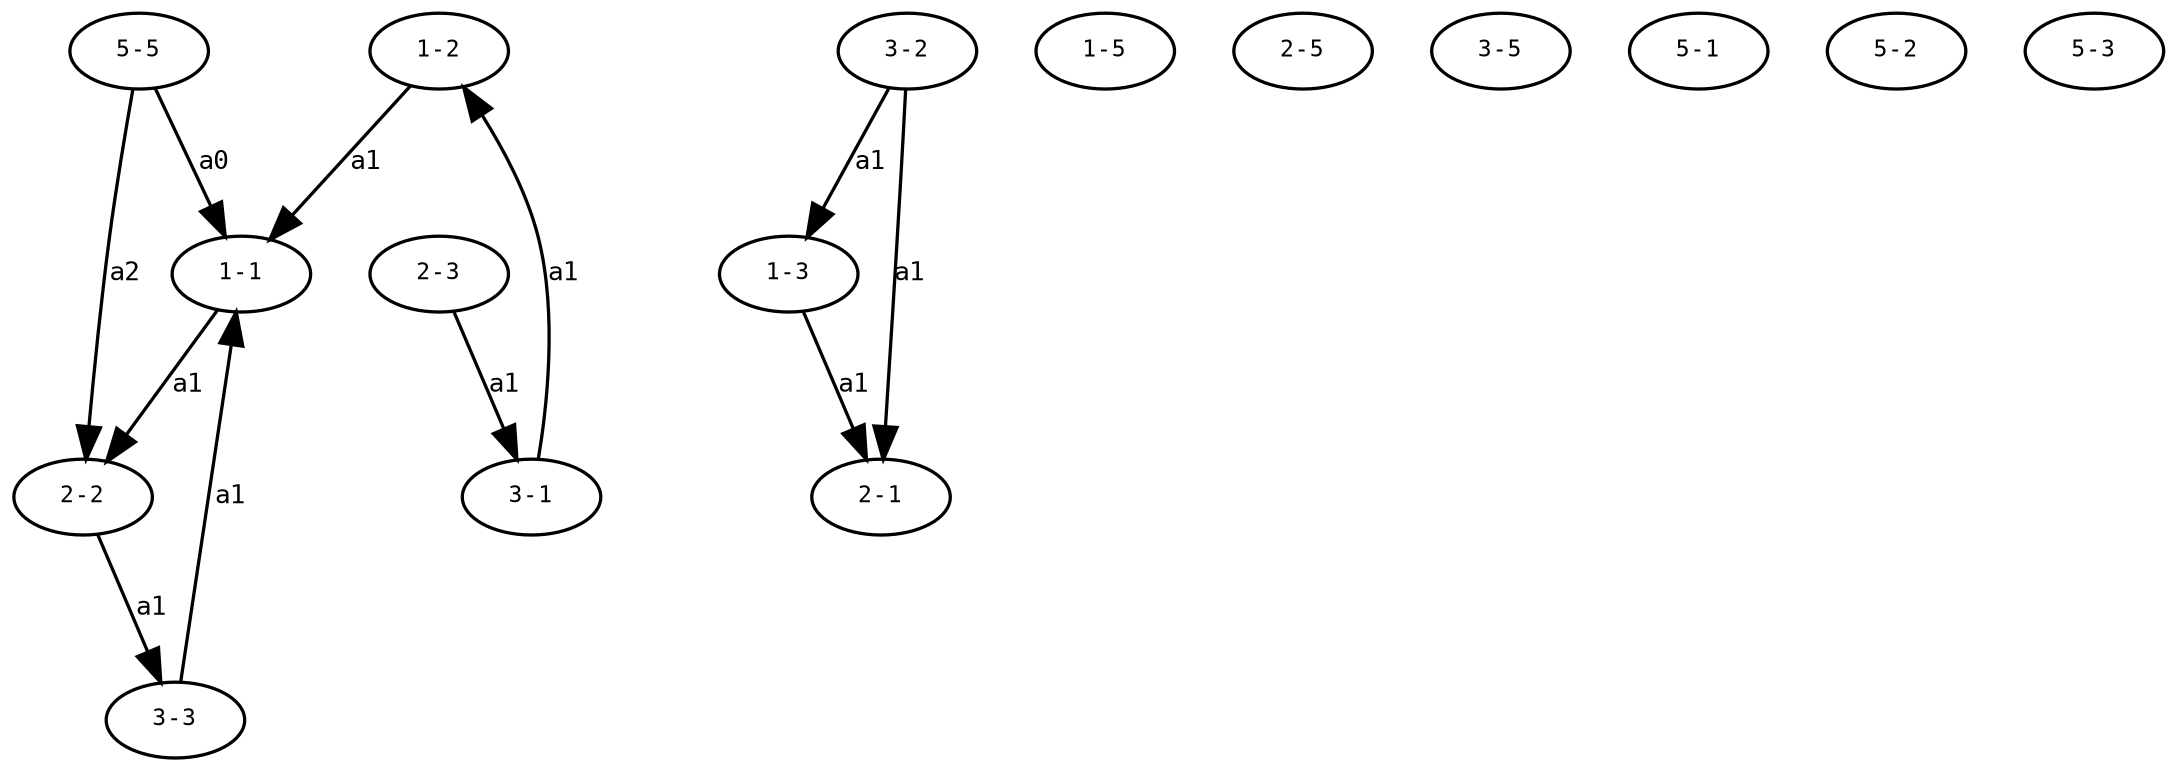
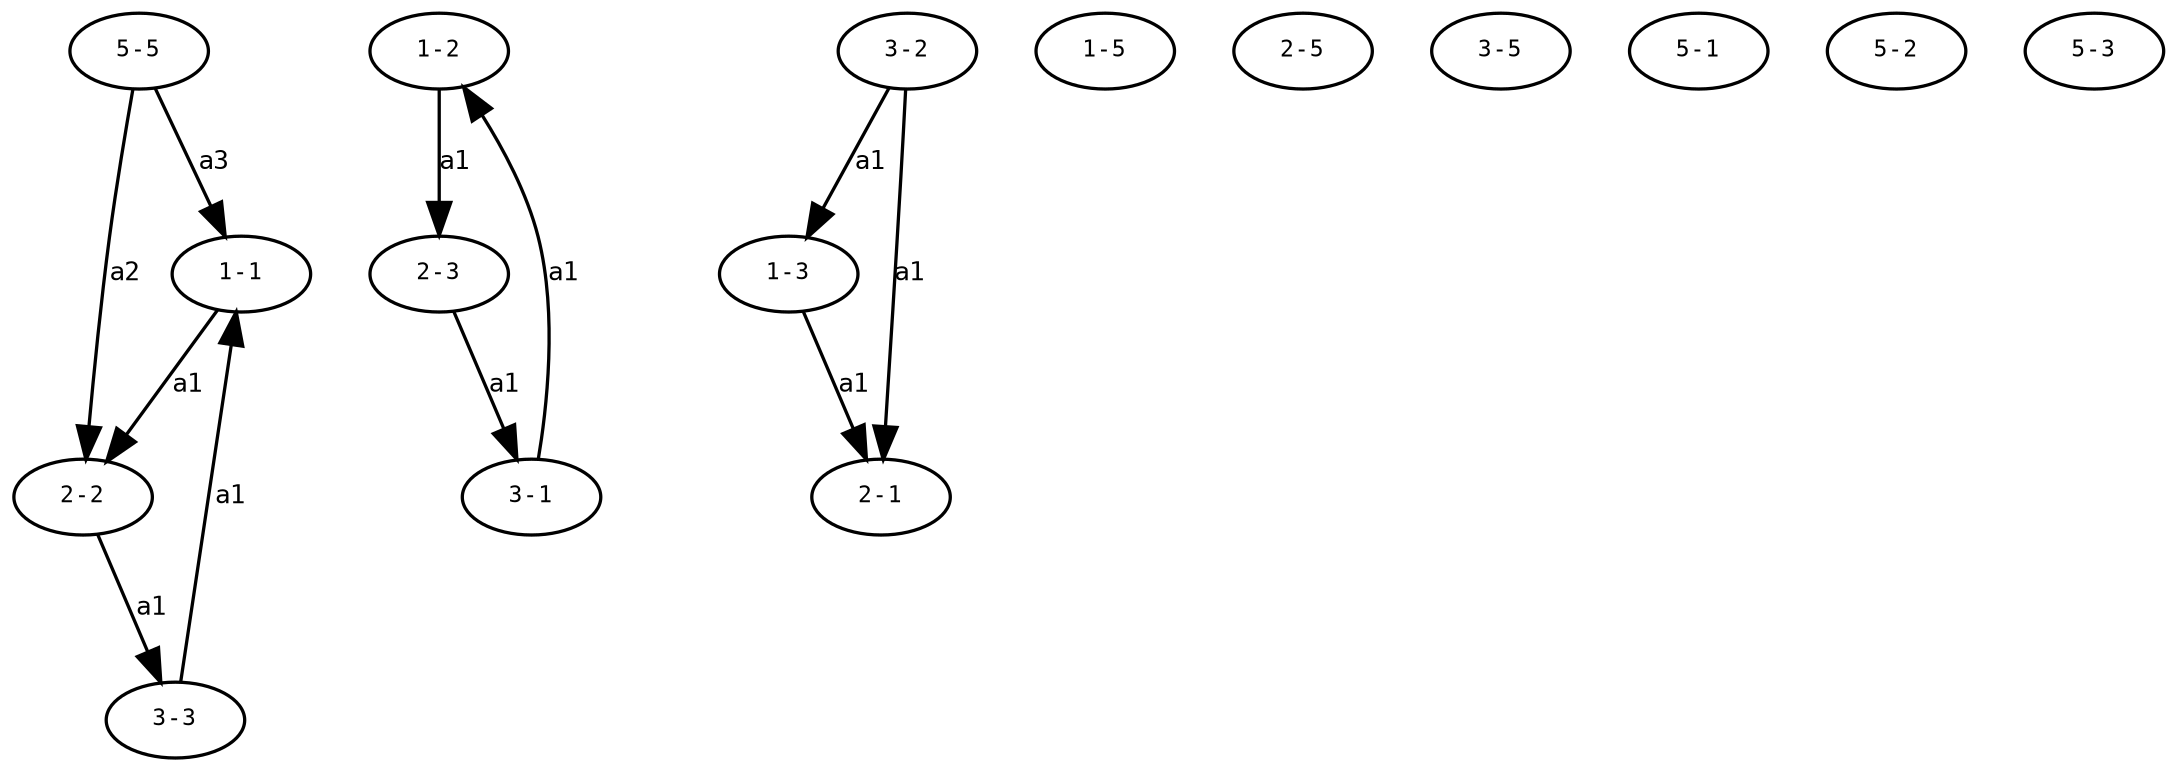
edge "1-2" -> "1-1": now "1-2" -> "2-3"
edge "5-5" -> "1-1": label "a0" -> "a3"
